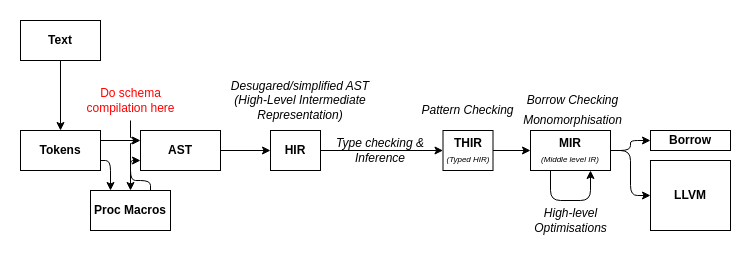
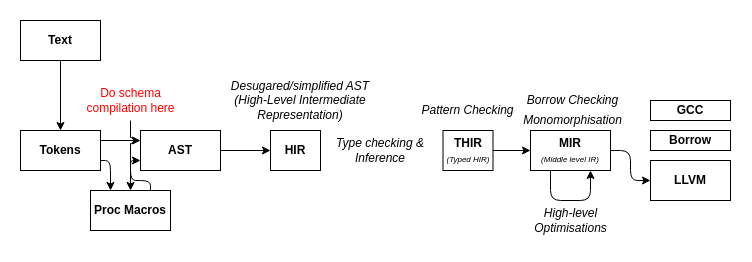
node "GCC": added
edge "MIR (Middle level IR)" -> "Borrow": removed
edge "HIR" -> "THIR (Typed HIR)": removed
node "LLVM": size 80x70 -> 80x40
